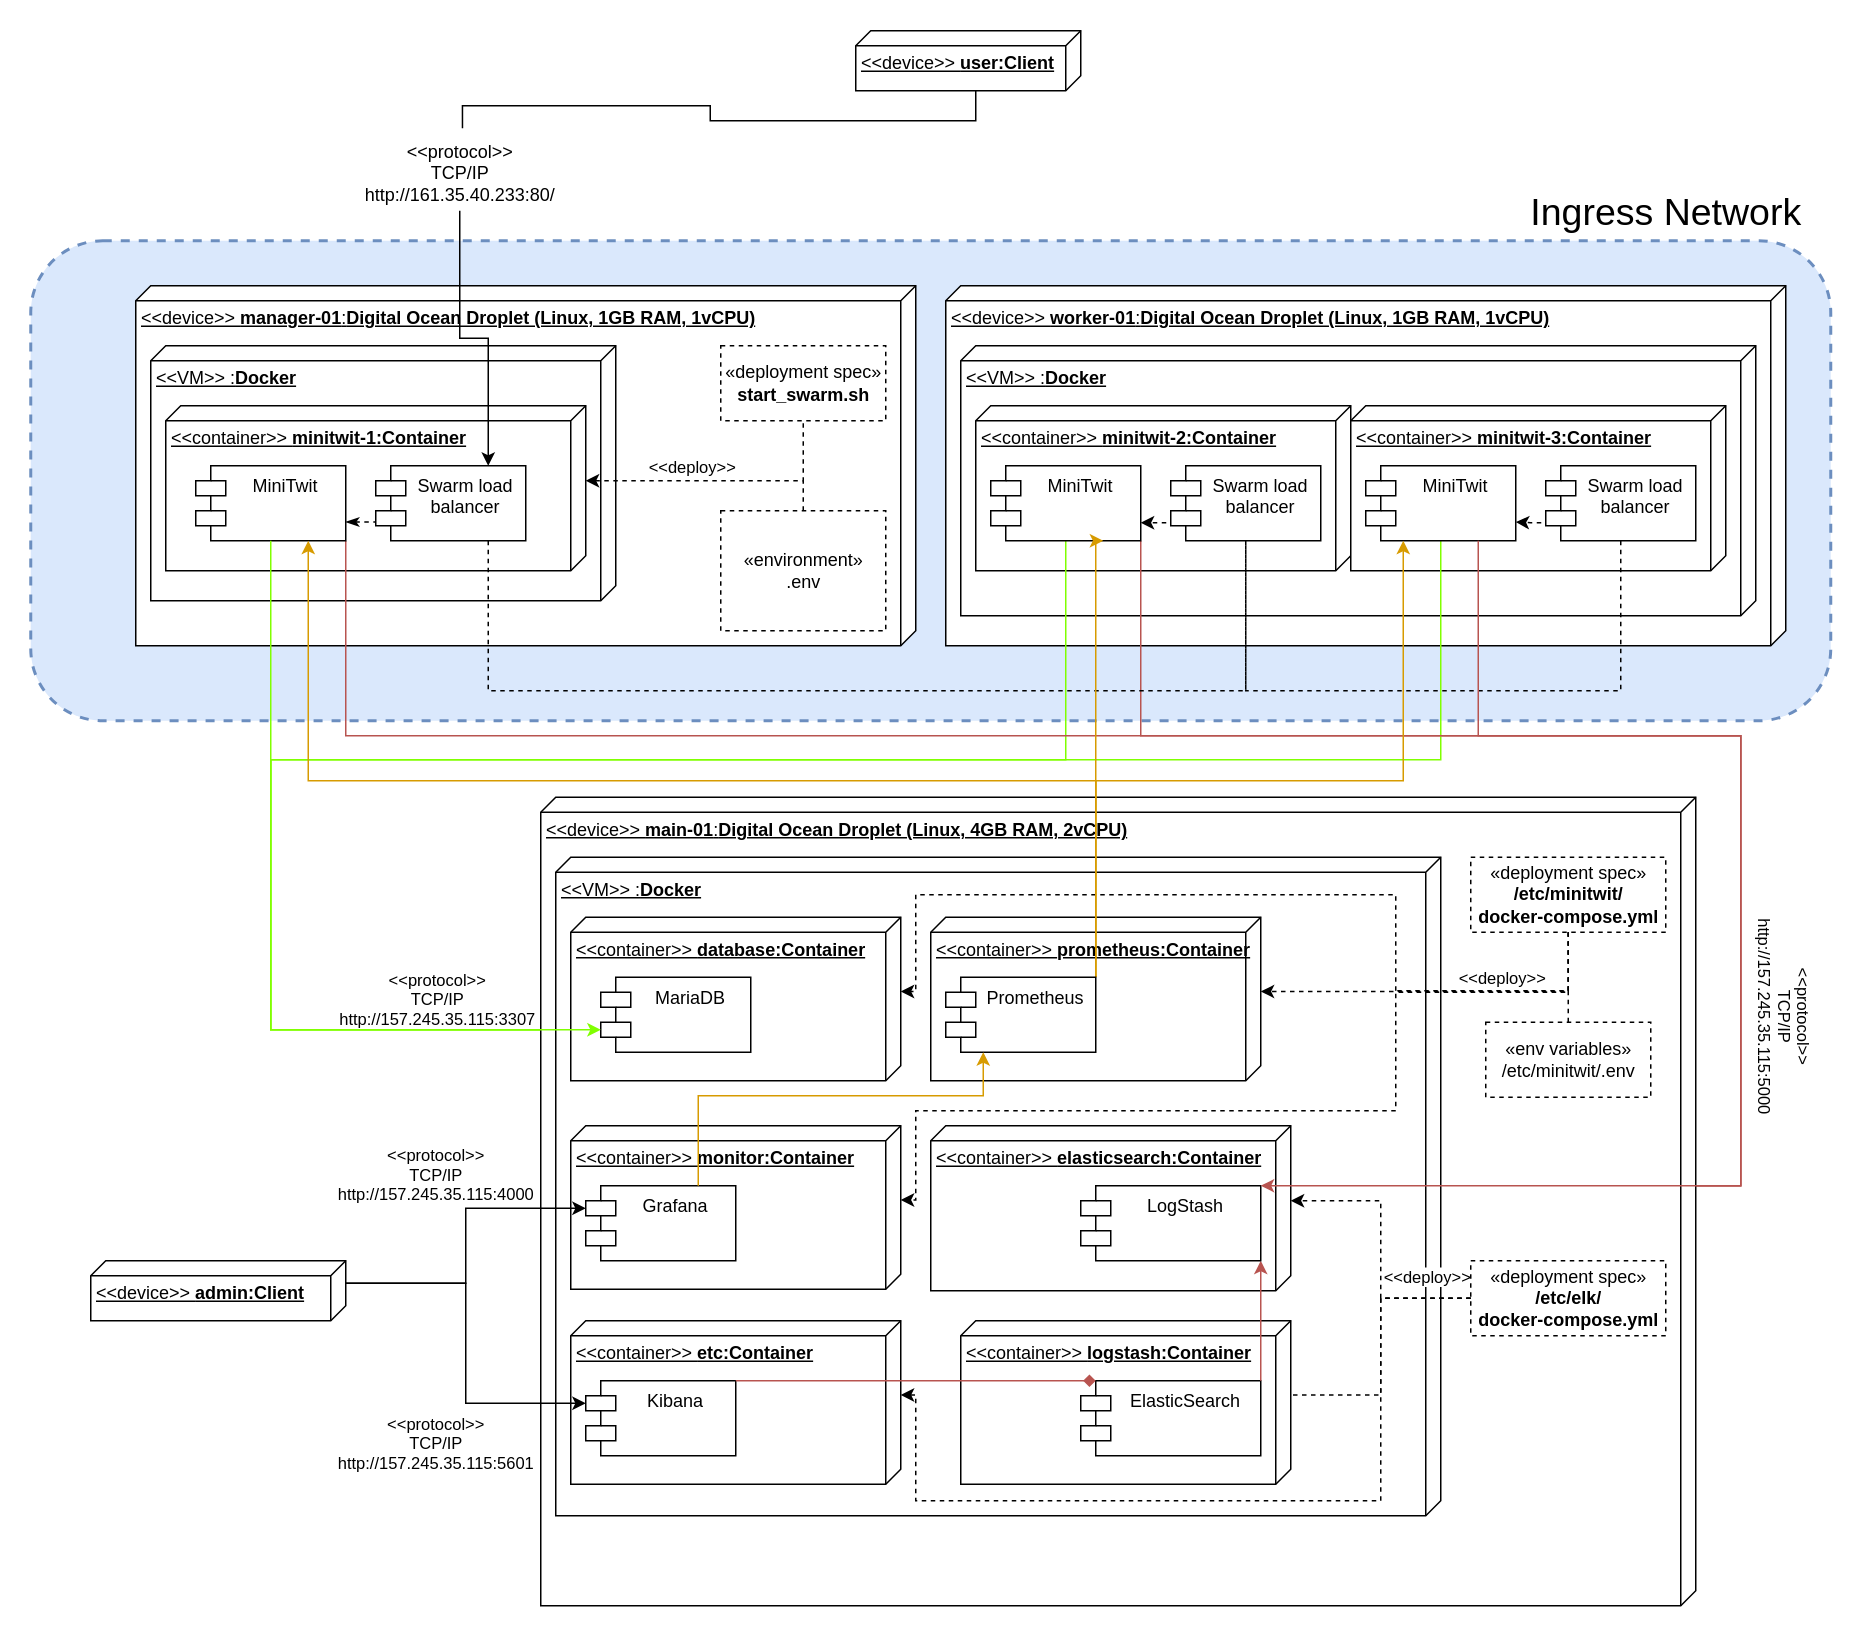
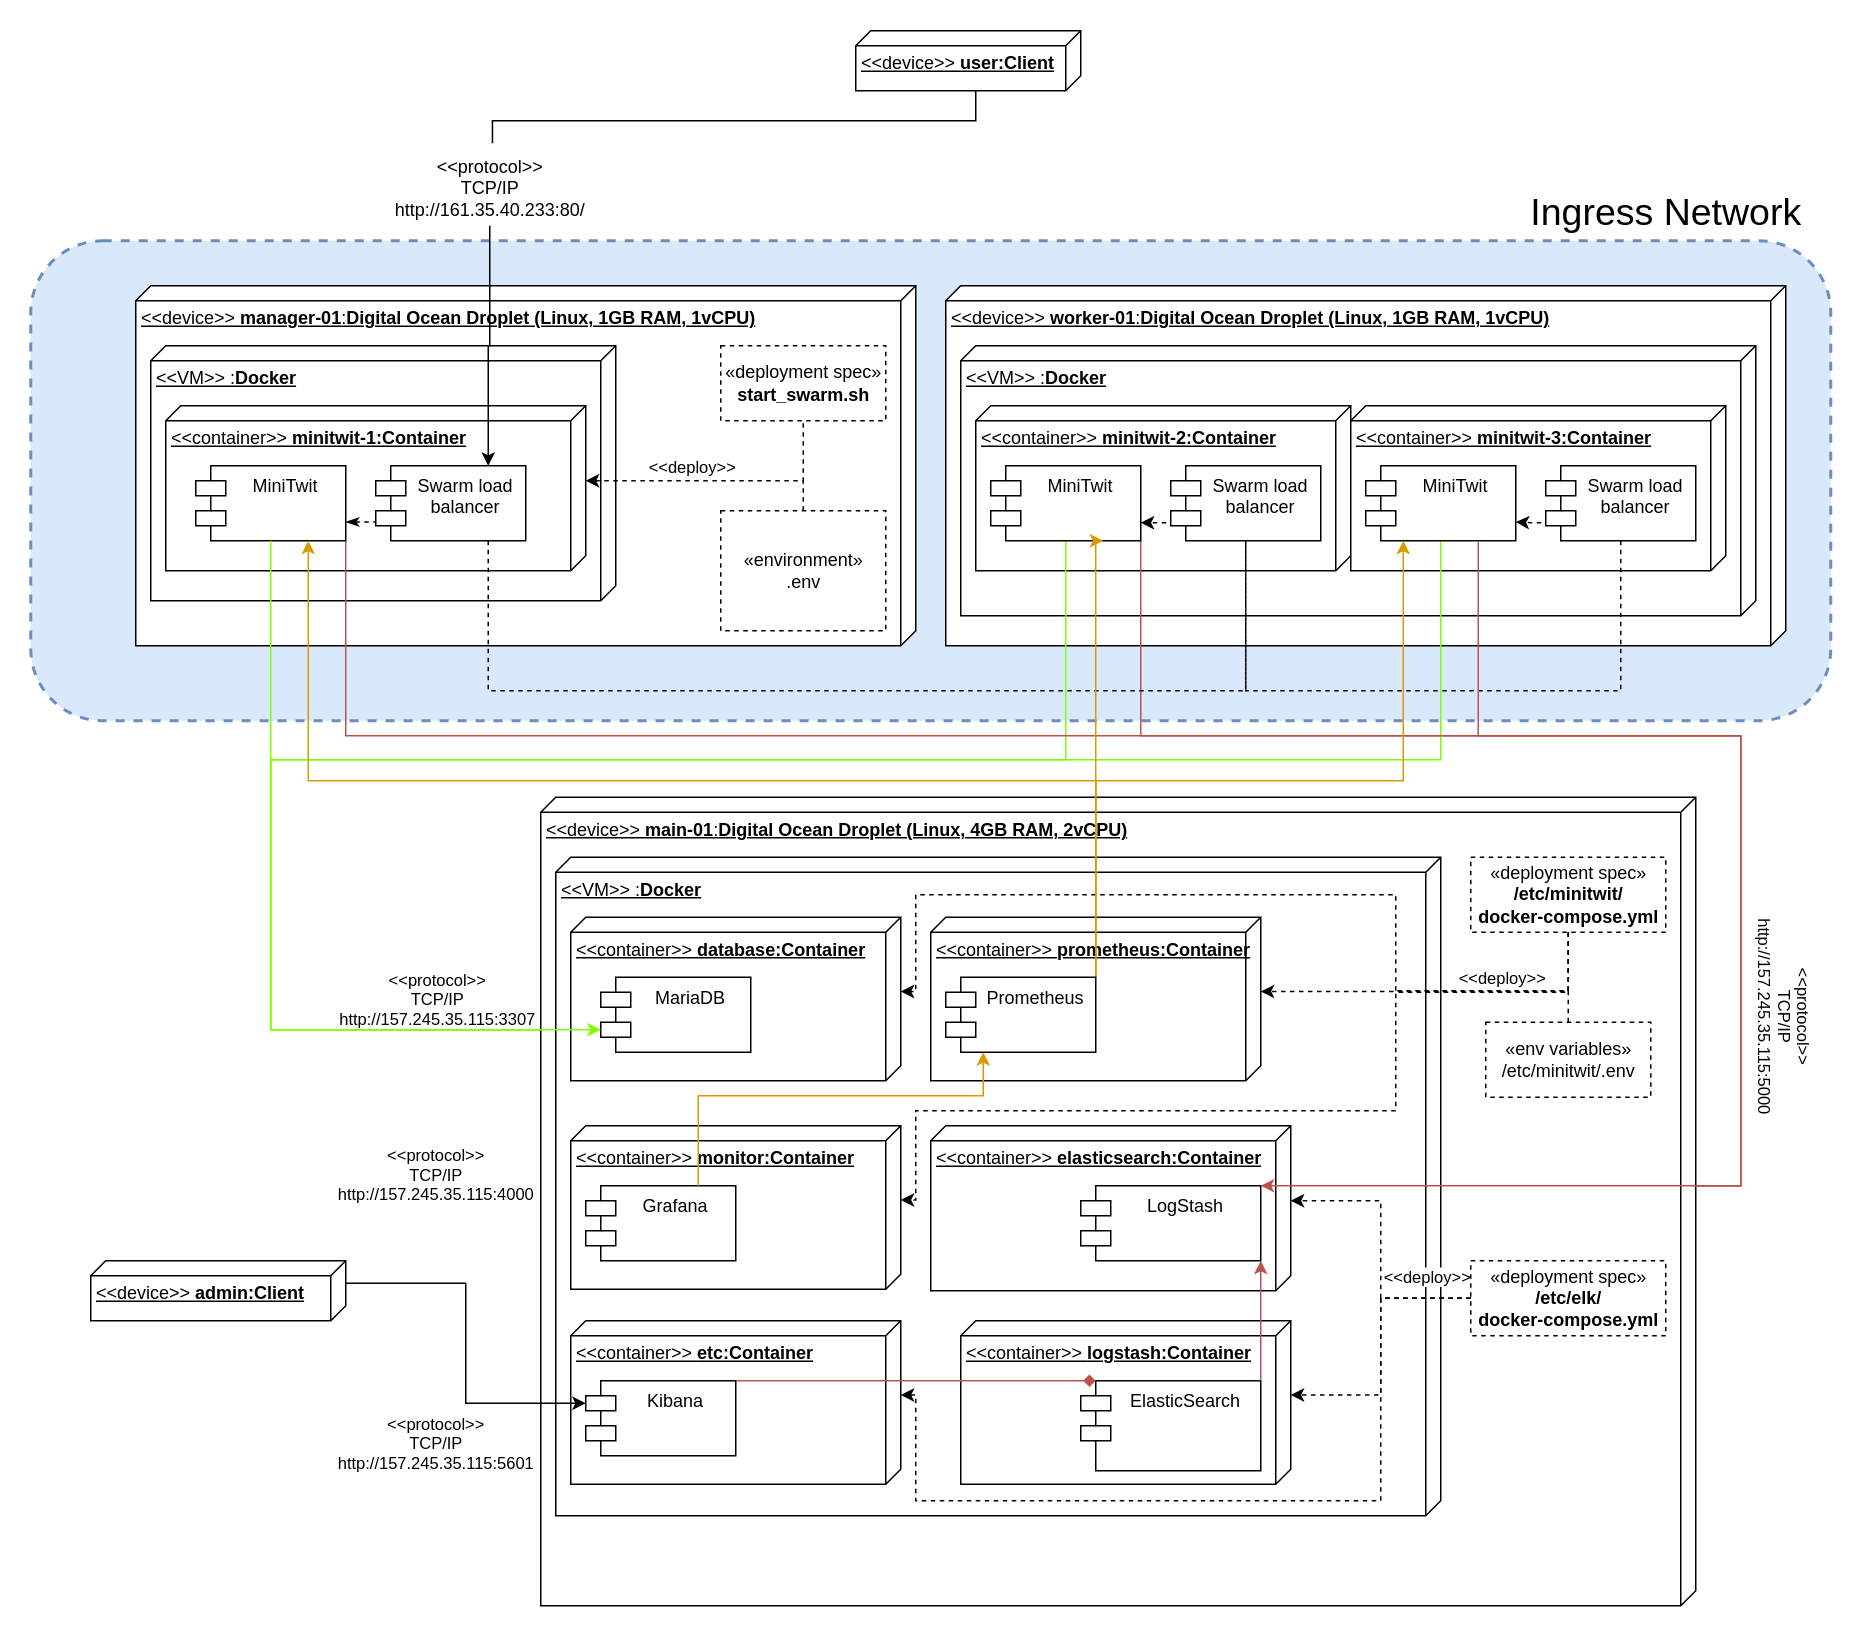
node "<<protocol>> TCP/IP http://161.35.40.233:80/": moved (460, 173) -> (490, 188)
edge "<<device>> admin:Client" -> "Grafana": removed
edge "«deployment spec» /etc/elk/ docker-compose.yml" -- "<<container>> logstash:Container": arrowhead none -> classic
node "ElasticSearch": size 180x75 -> 180x90
